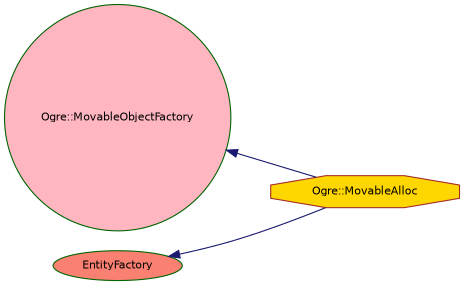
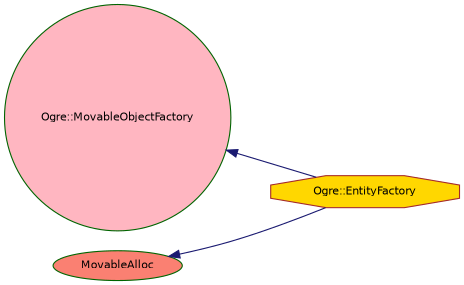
node "Ogre::MovableAlloc": label "Ogre::MovableAlloc" -> "Ogre::EntityFactory"
node "EntityFactory": label "EntityFactory" -> "MovableAlloc"
